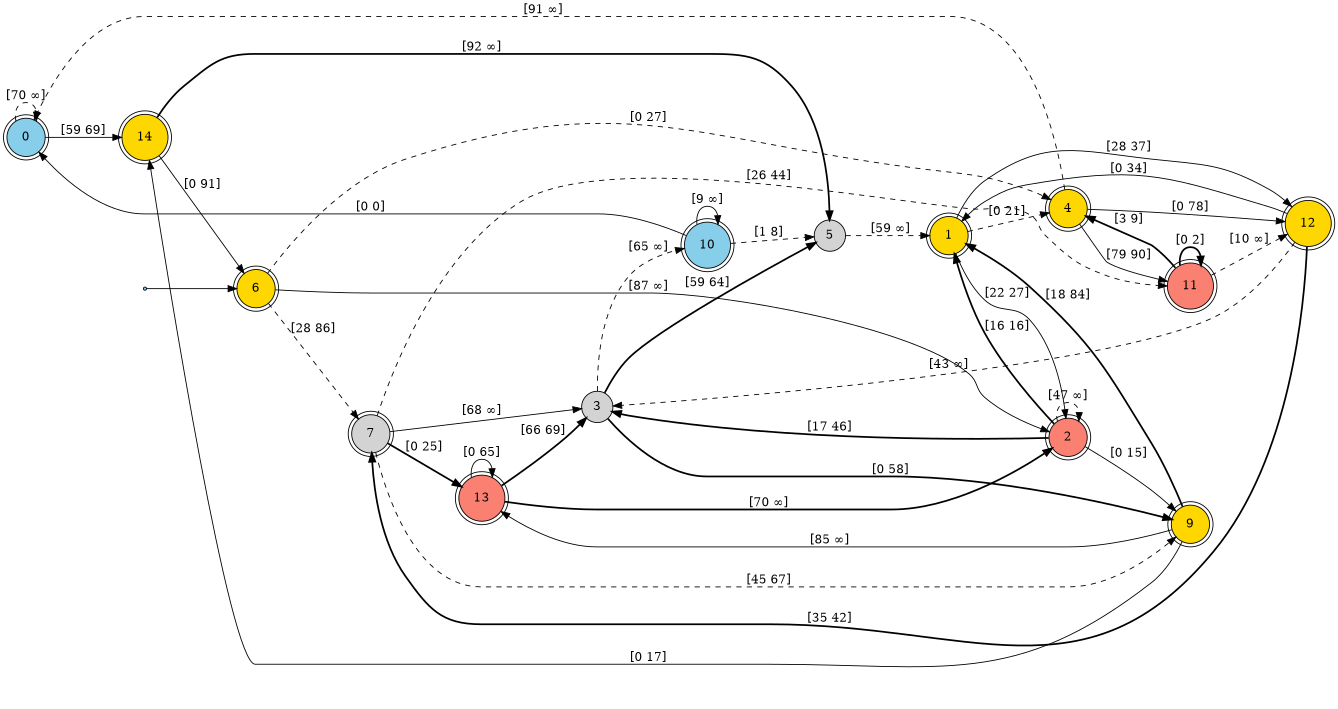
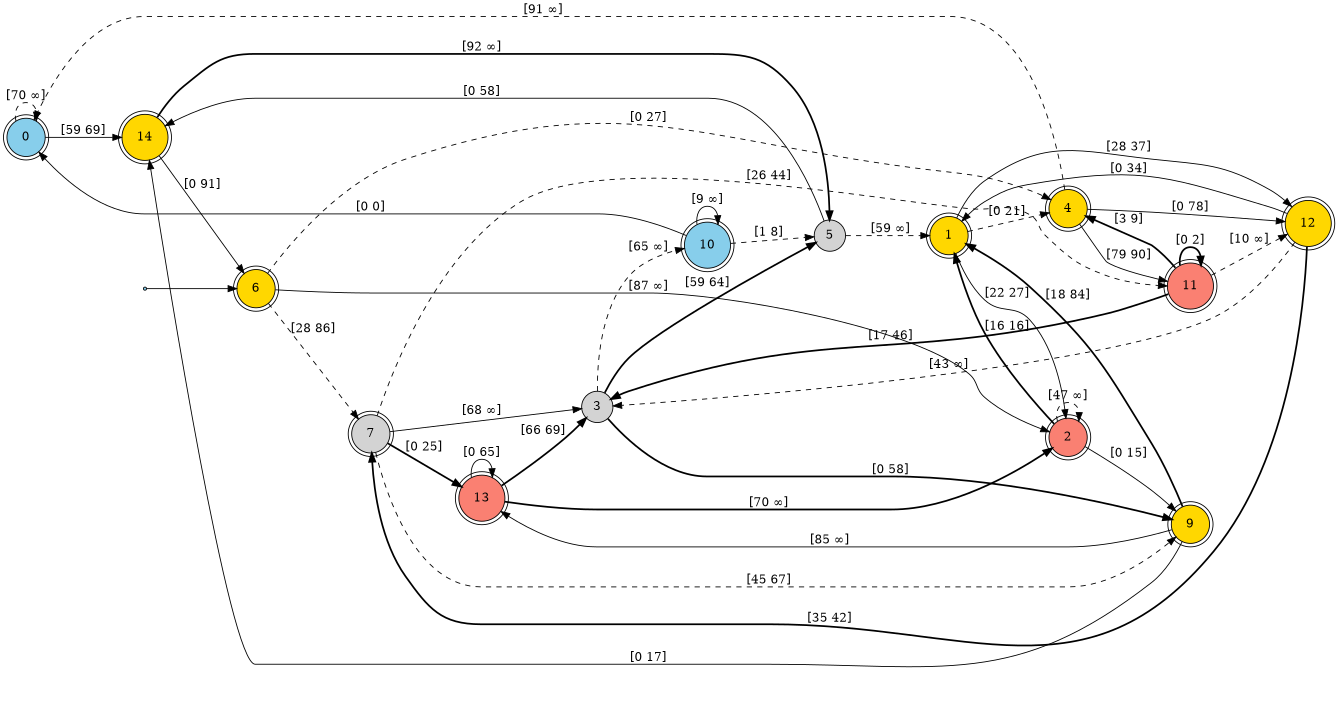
edge "5" -> "14": added, label "[0 58]"
edge "2" -> "3": now "11" -> "3"
